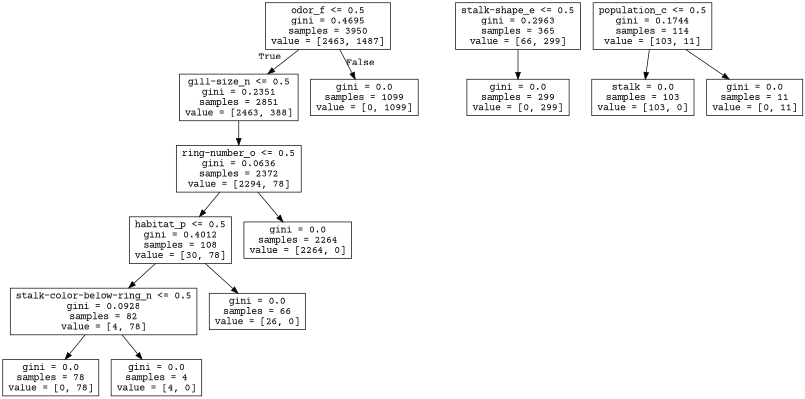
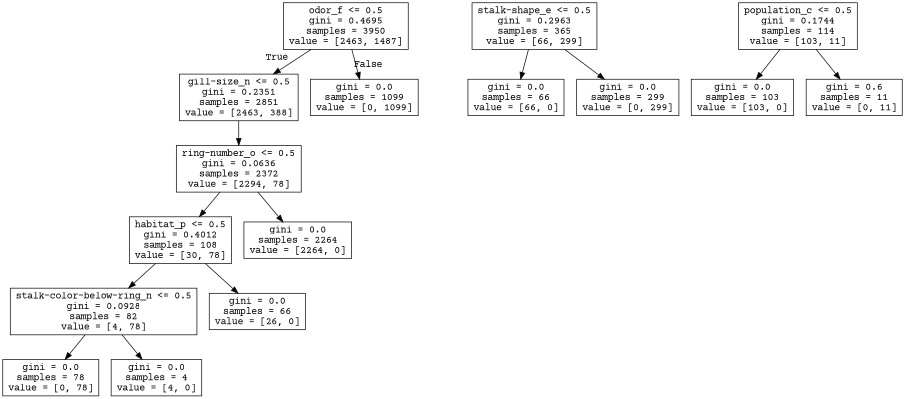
node "gini = 0.0 samples = 66 value = [66, 0]": added
node "stalk = 0.0 samples = 103 value = [103, 0]": label "stalk = 0.0 samples = 103 value = [103, 0]" -> "gini = 0.0 samples = 103 value = [103, 0]"
node "gini = 0.0 samples = 11 value = [0, 11]": label "gini = 0.0 samples = 11 value = [0, 11]" -> "gini = 0.6 samples = 11 value = [0, 11]"
